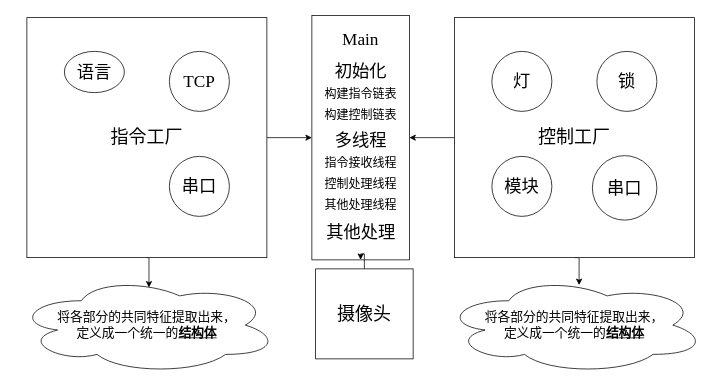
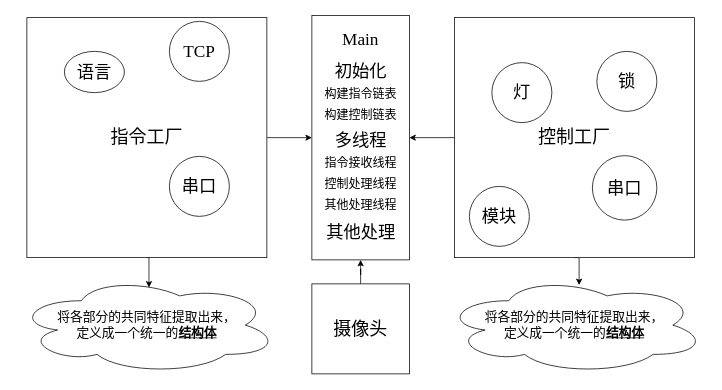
node "TCP": moved (199, 81) -> (199, 51)
node "灯": moved (522, 81) -> (522, 93)
node "模块": moved (522, 186) -> (499, 216)
node "摄像头": moved (364, 314) -> (360, 329)
